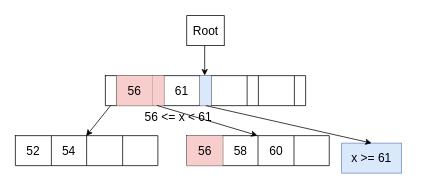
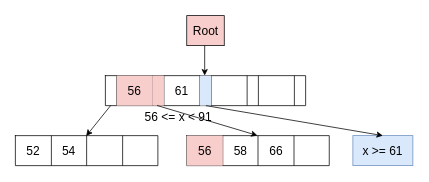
node "Root": fillcolor #ffffff -> #f8cecc
node "56 <= x < 61": label "56 <= x < 61" -> "56 <= x < 91"
node "60": label "60" -> "66"
node "x >= 61": moved (372, 158) -> (383, 150)
